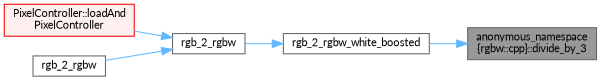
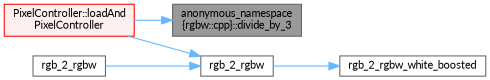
edge "rgb_2_rgbw_white_boosted" -> "anonymous_namespace {rgbw::cpp}::divide_by_3": now "PixelController::loadAnd PixelController" -> "anonymous_namespace {rgbw::cpp}::divide_by_3"
